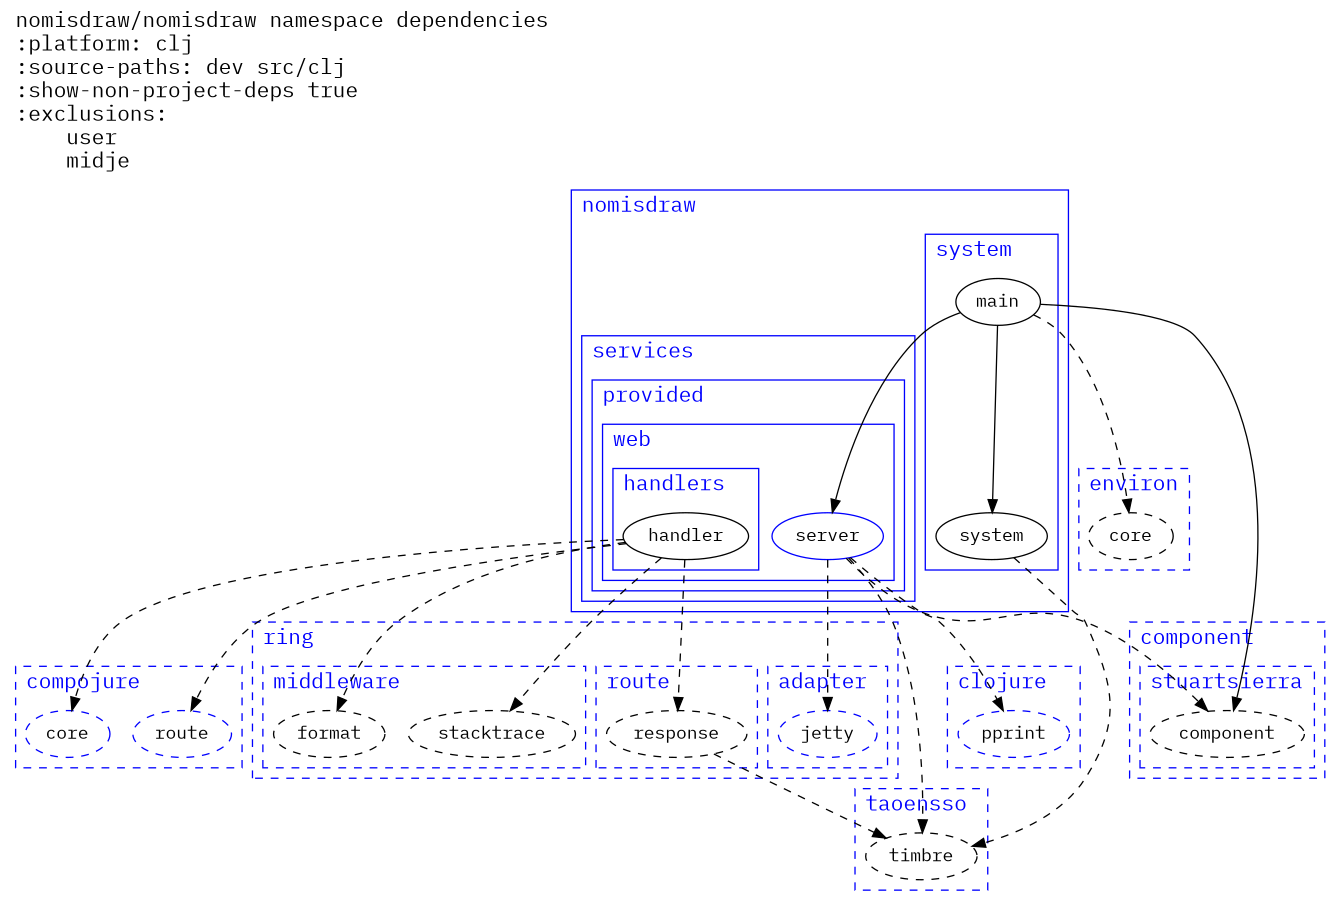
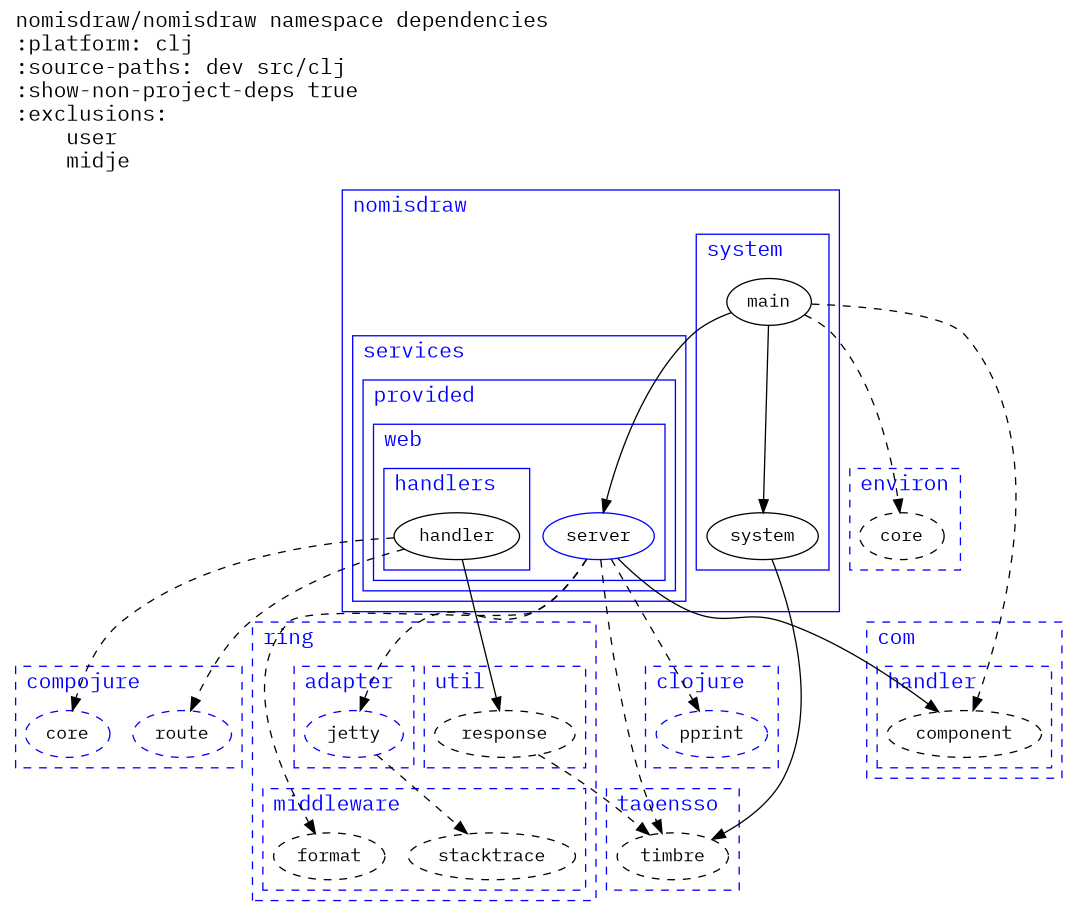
edge "main" -> "component": style solid -> dashed
edge "handler" -> "format": now "server" -> "format"
edge "server" -> "component": style dashed -> solid
edge "handler" -> "response": style dashed -> solid
edge "handler" -> "stacktrace": now "jetty" -> "stacktrace"
cluster "component": label "component" -> "com"
cluster "route": label "route" -> "util"
cluster "stuartsierra": label "stuartsierra" -> "handler"
edge "system" -> "timbre": style dashed -> solid
